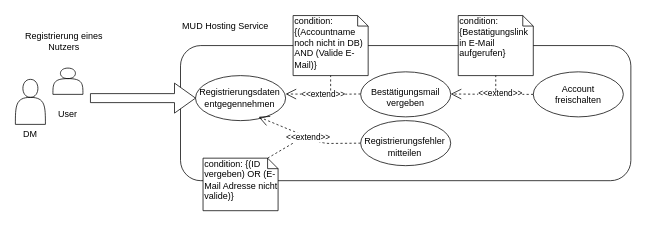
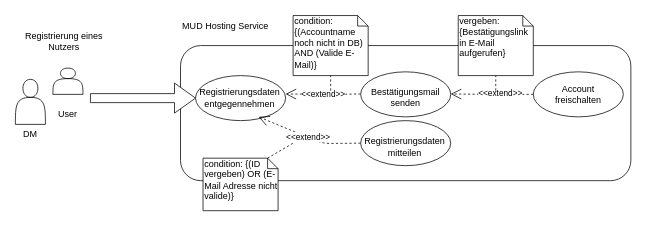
node "condition: {Bestätigungslink in E-Mail aufgerufen}": label "condition: {Bestätigungslink in E-Mail aufgerufen}" -> "vergeben: {Bestätigungslink in E-Mail aufgerufen}"
node "Bestätigungsmail vergeben": label "Bestätigungsmail vergeben" -> "Bestätigungsmail senden"
node "Registrierungsfehler mitteilen": label "Registrierungsfehler mitteilen" -> "Registrierungsdaten mitteilen"
